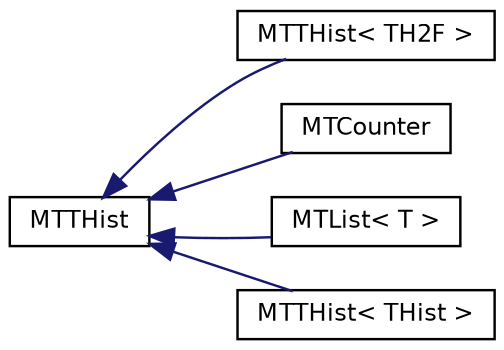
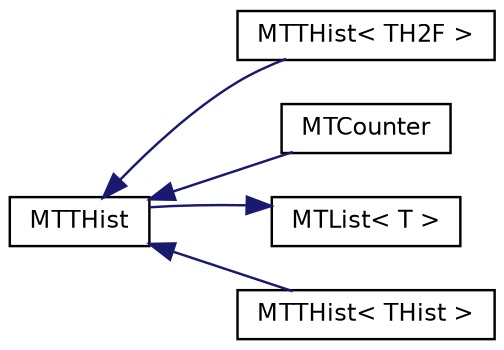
edge "MTList< T >" -> "MTTHist": reversed
